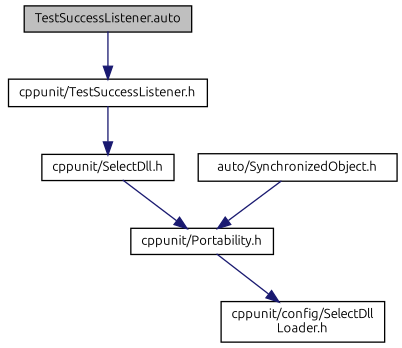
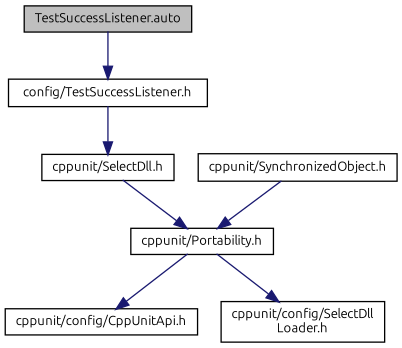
node "cppunit/TestSuccessListener.h": label "cppunit/TestSuccessListener.h" -> "config/TestSuccessListener.h"
node "auto/SynchronizedObject.h": label "auto/SynchronizedObject.h" -> "cppunit/SynchronizedObject.h"
node "cppunit/config/CppUnitApi.h": added
